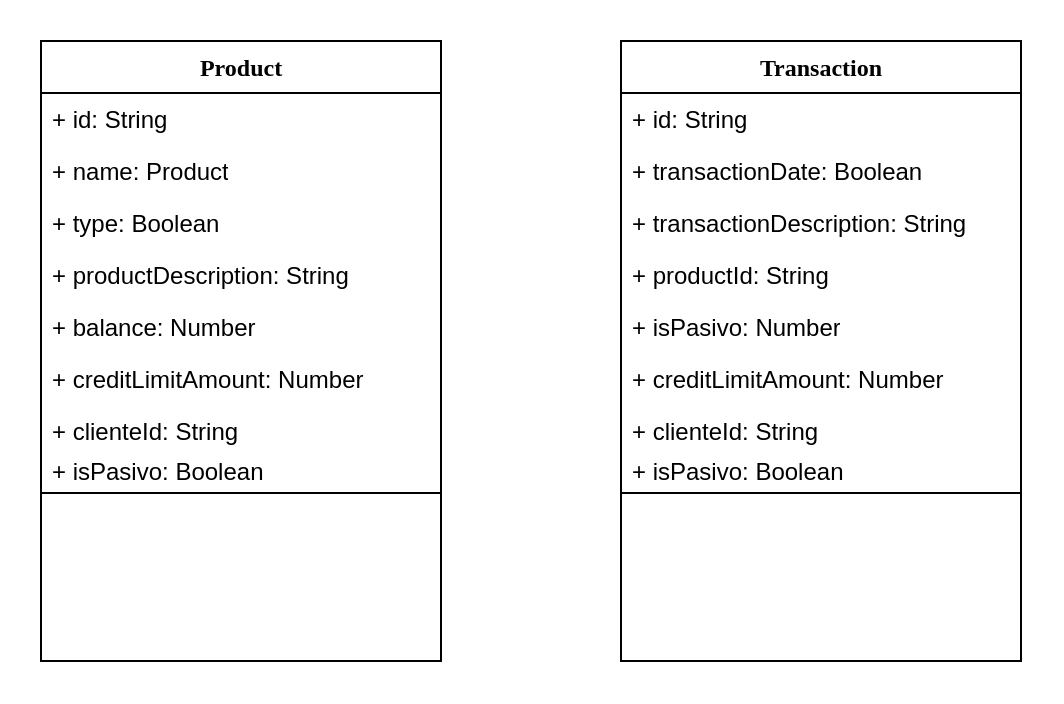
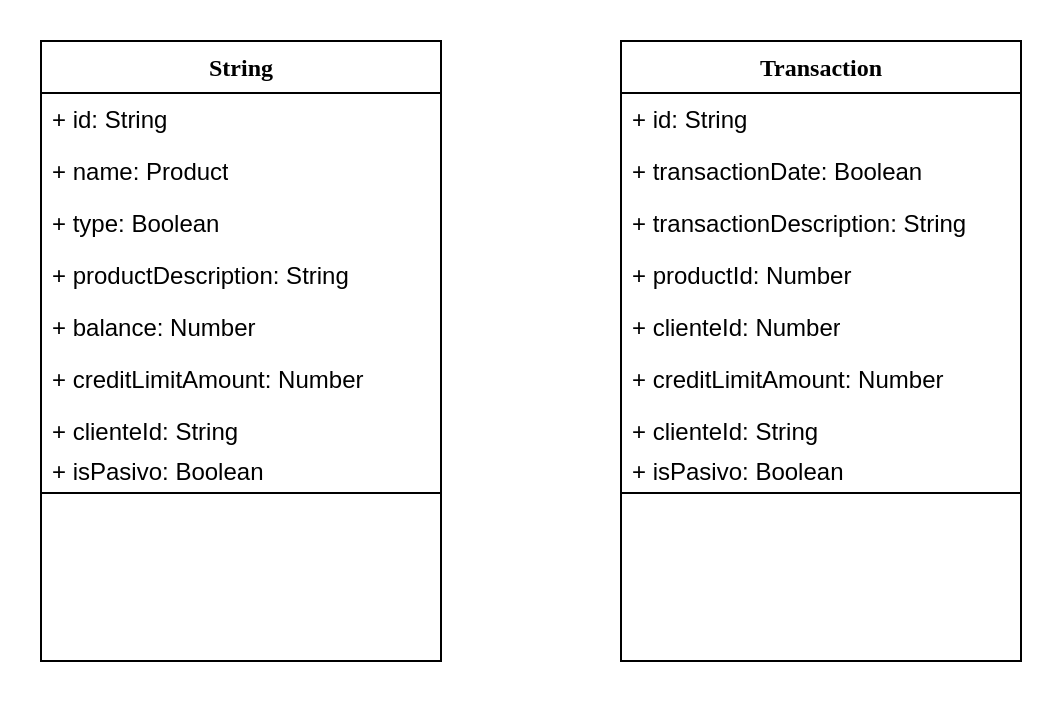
node "Product": label "Product" -> "String"
node "+ productId: String": label "+ productId: String" -> "+ productId: Number"
node "+ isPasivo: Number": label "+ isPasivo: Number" -> "+ clienteId: Number"
